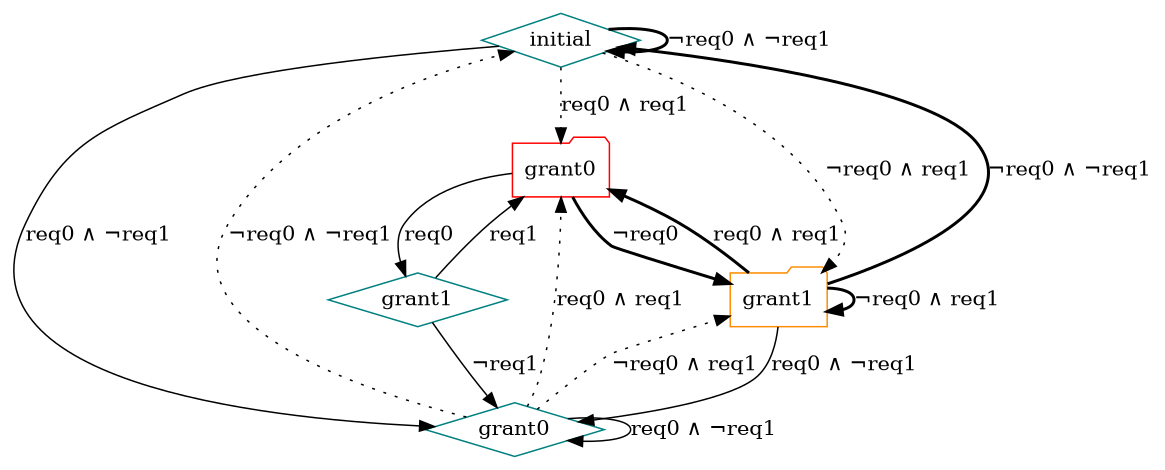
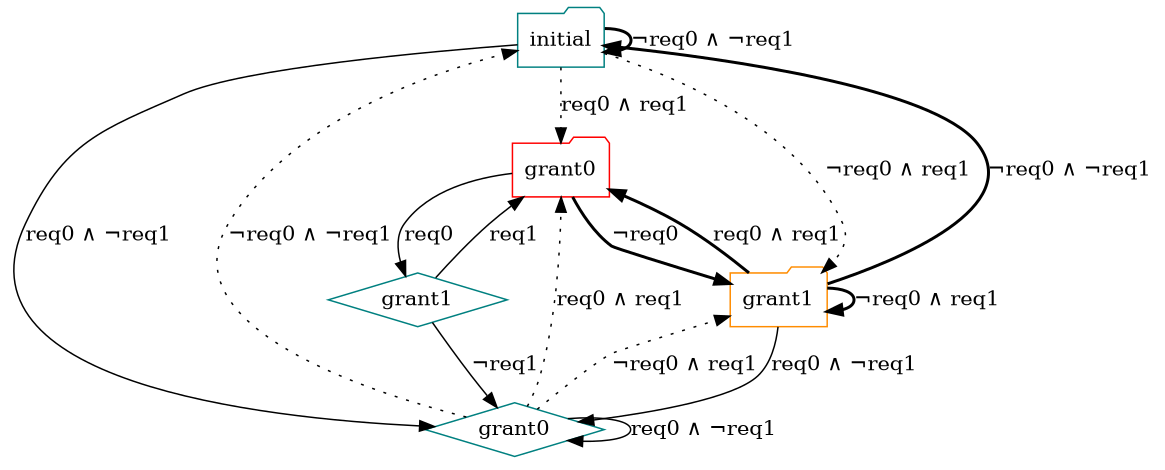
node "initial": shape diamond -> folder
